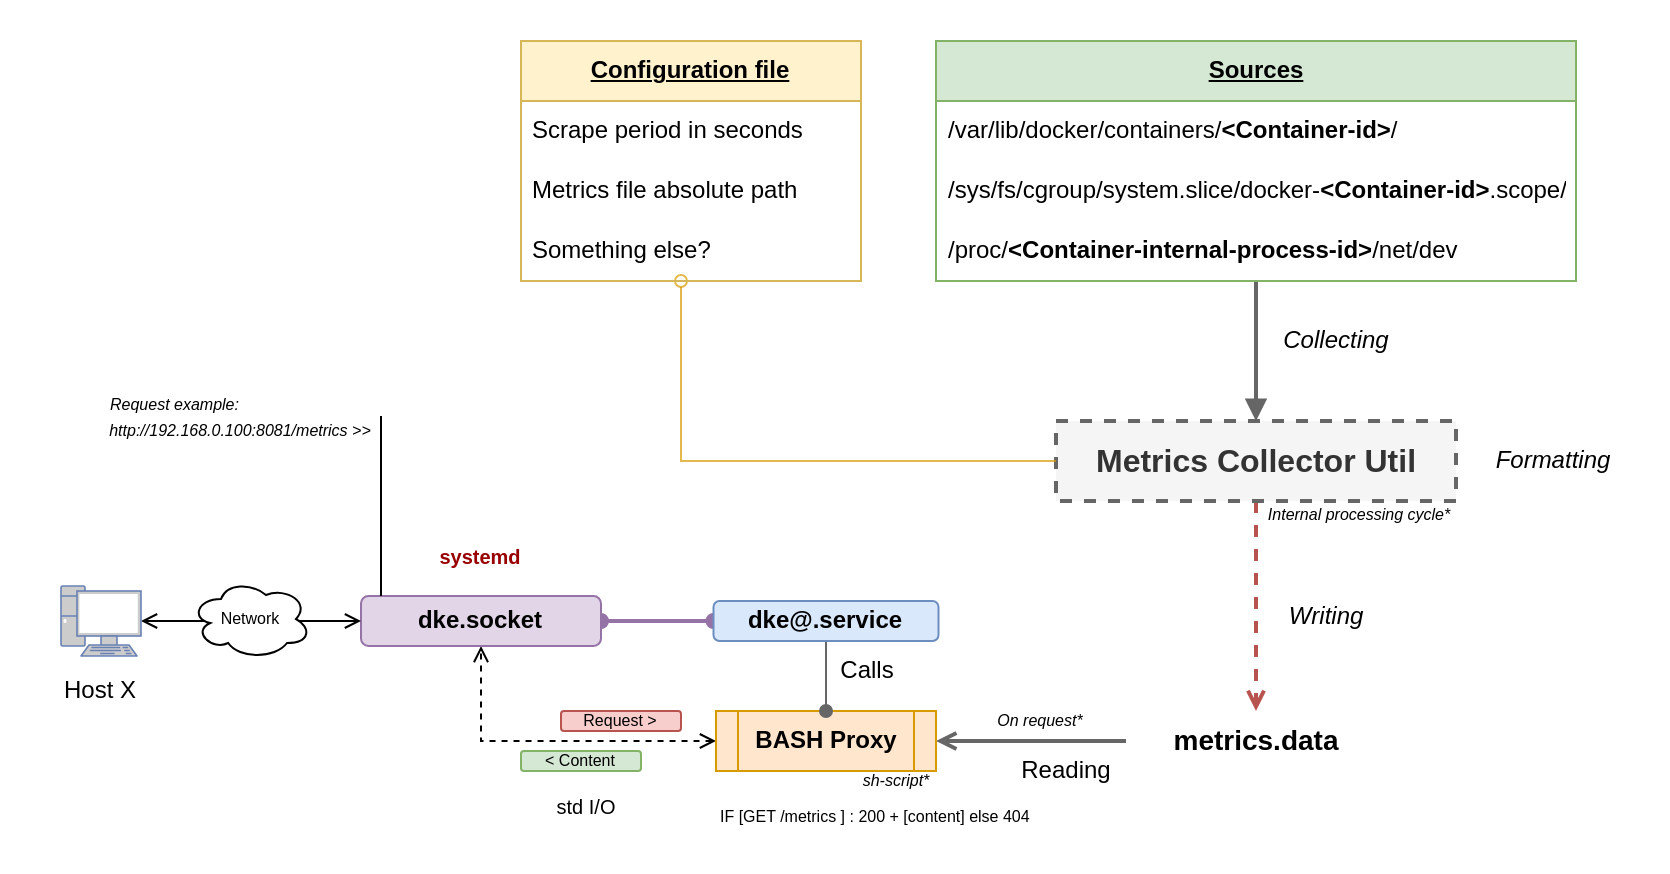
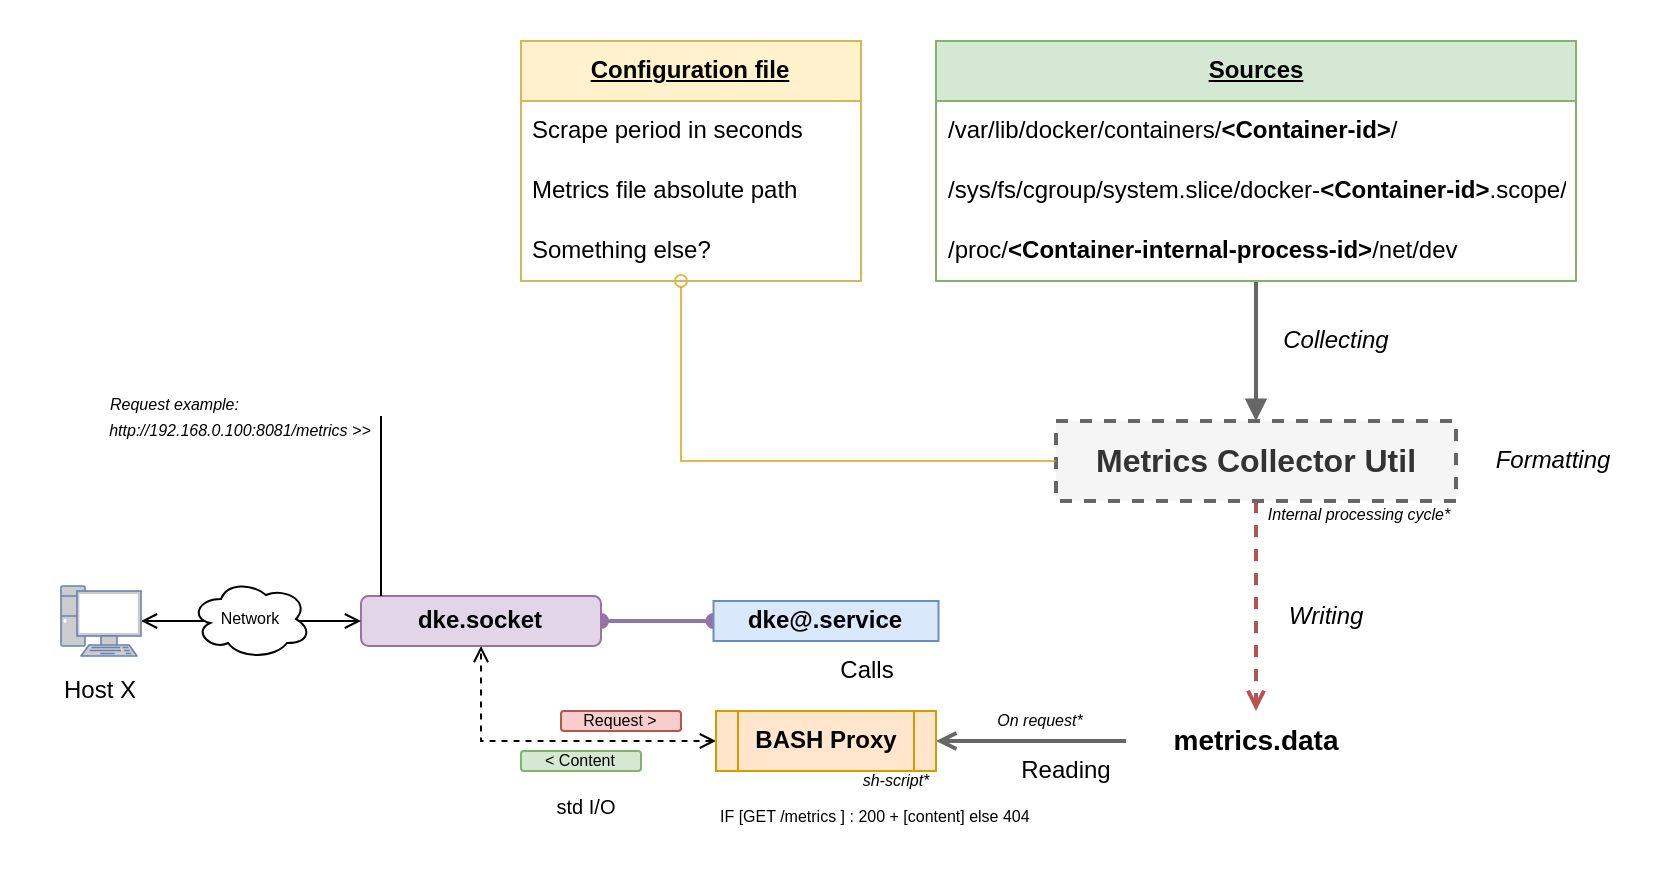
node "systemd": removed
node "dke@.service": shape rounded rectangle -> rectangle
edge "dke@.service" -> "BASH Proxy": removed
